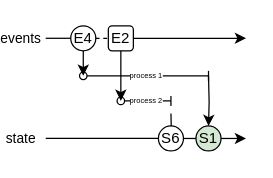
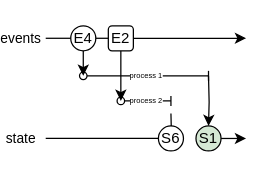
edge "E4" -- "E2": style dashed -> solid
edge "S6" -- "S1": removed
